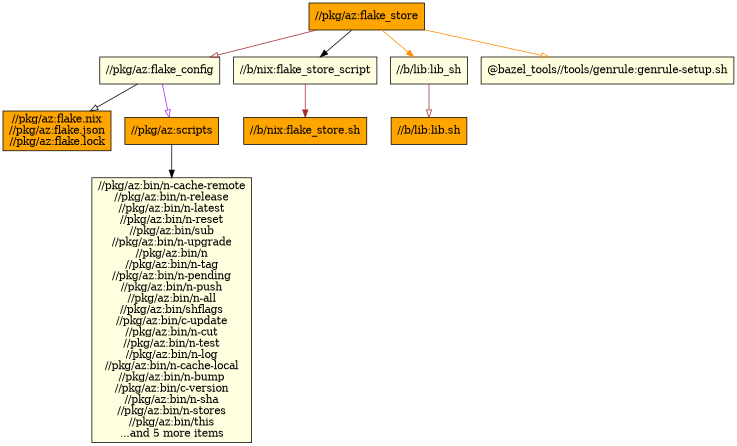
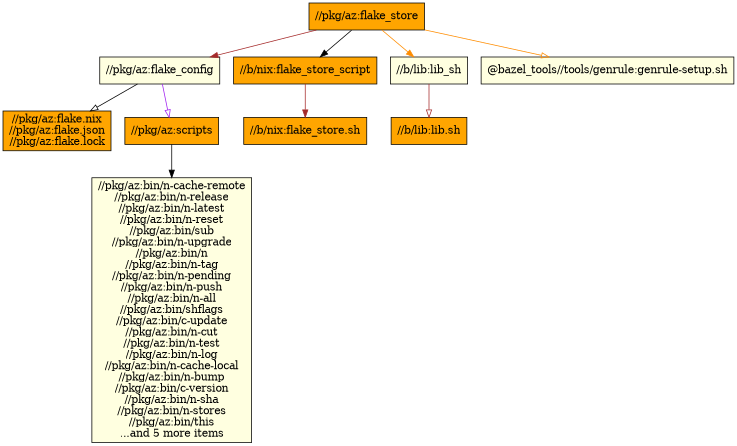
edge "//pkg/az:flake_store" -> "//pkg/az:flake_config": arrowhead onormal -> normal
node "//b/nix:flake_store_script": fillcolor lightyellow -> orange
